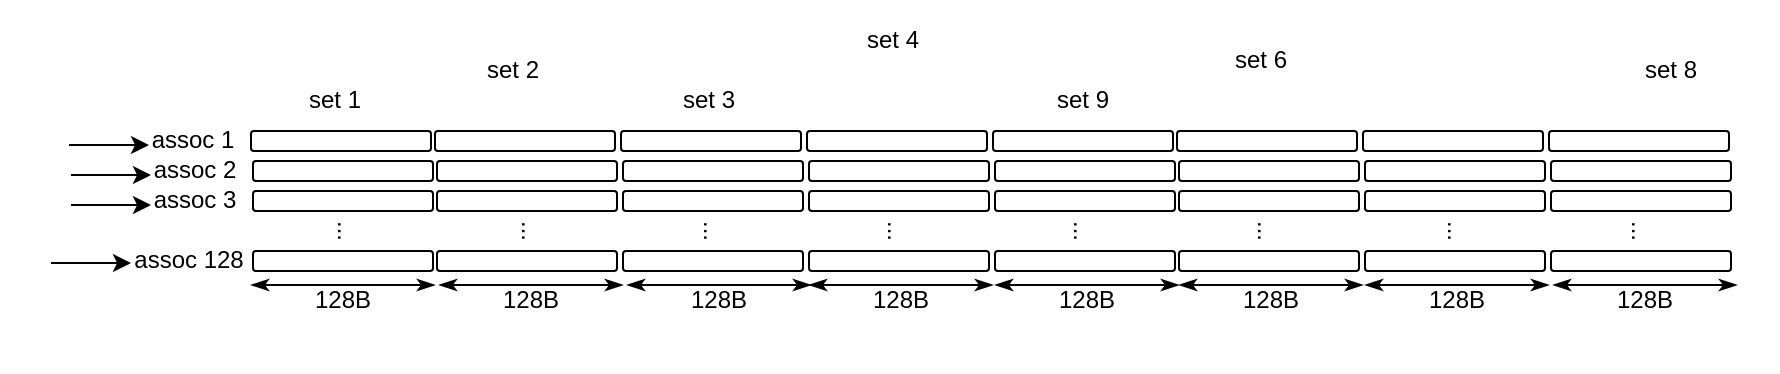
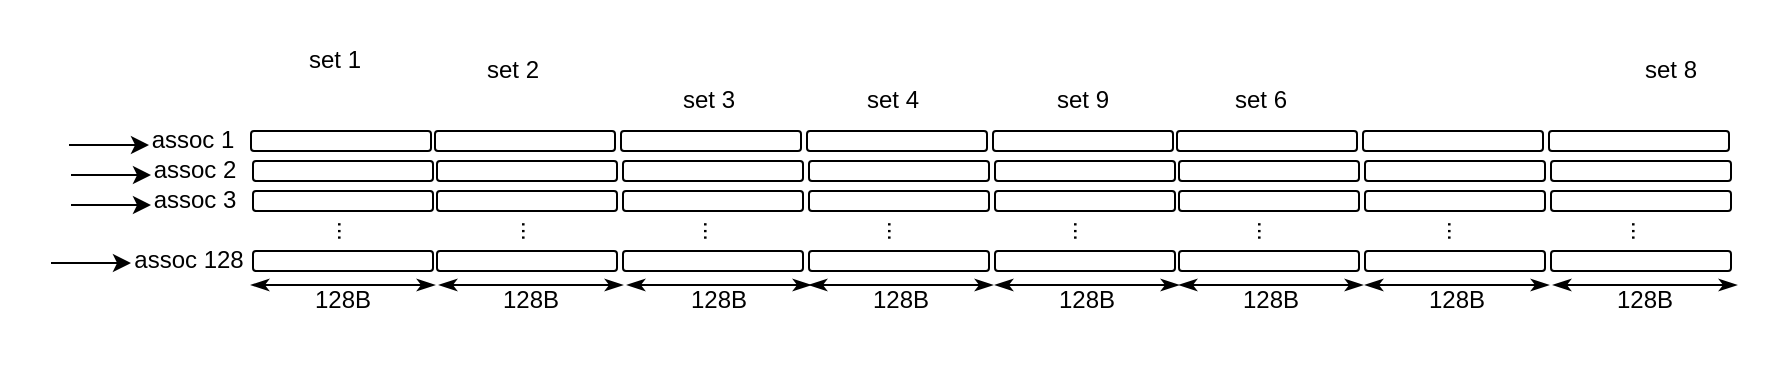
node "set 4": moved (893, 41) -> (893, 101)
node "set 6": moved (1261, 61) -> (1261, 101)
node "set 1": moved (335, 101) -> (335, 61)
